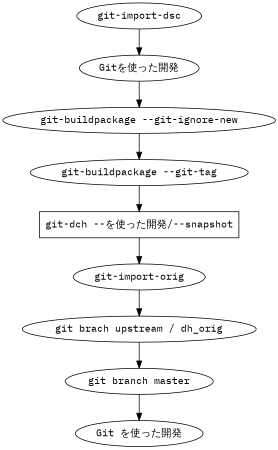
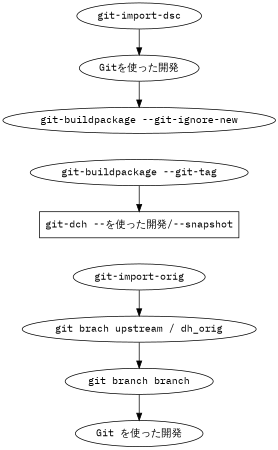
edge "git-buildpackage --git-ignore-new" -> "git-buildpackage --git-tag": removed
edge "git-dch --を使った開発/--snapshot" -> "git-import-orig": removed
node "git branch master": label "git branch master" -> "git branch branch"
